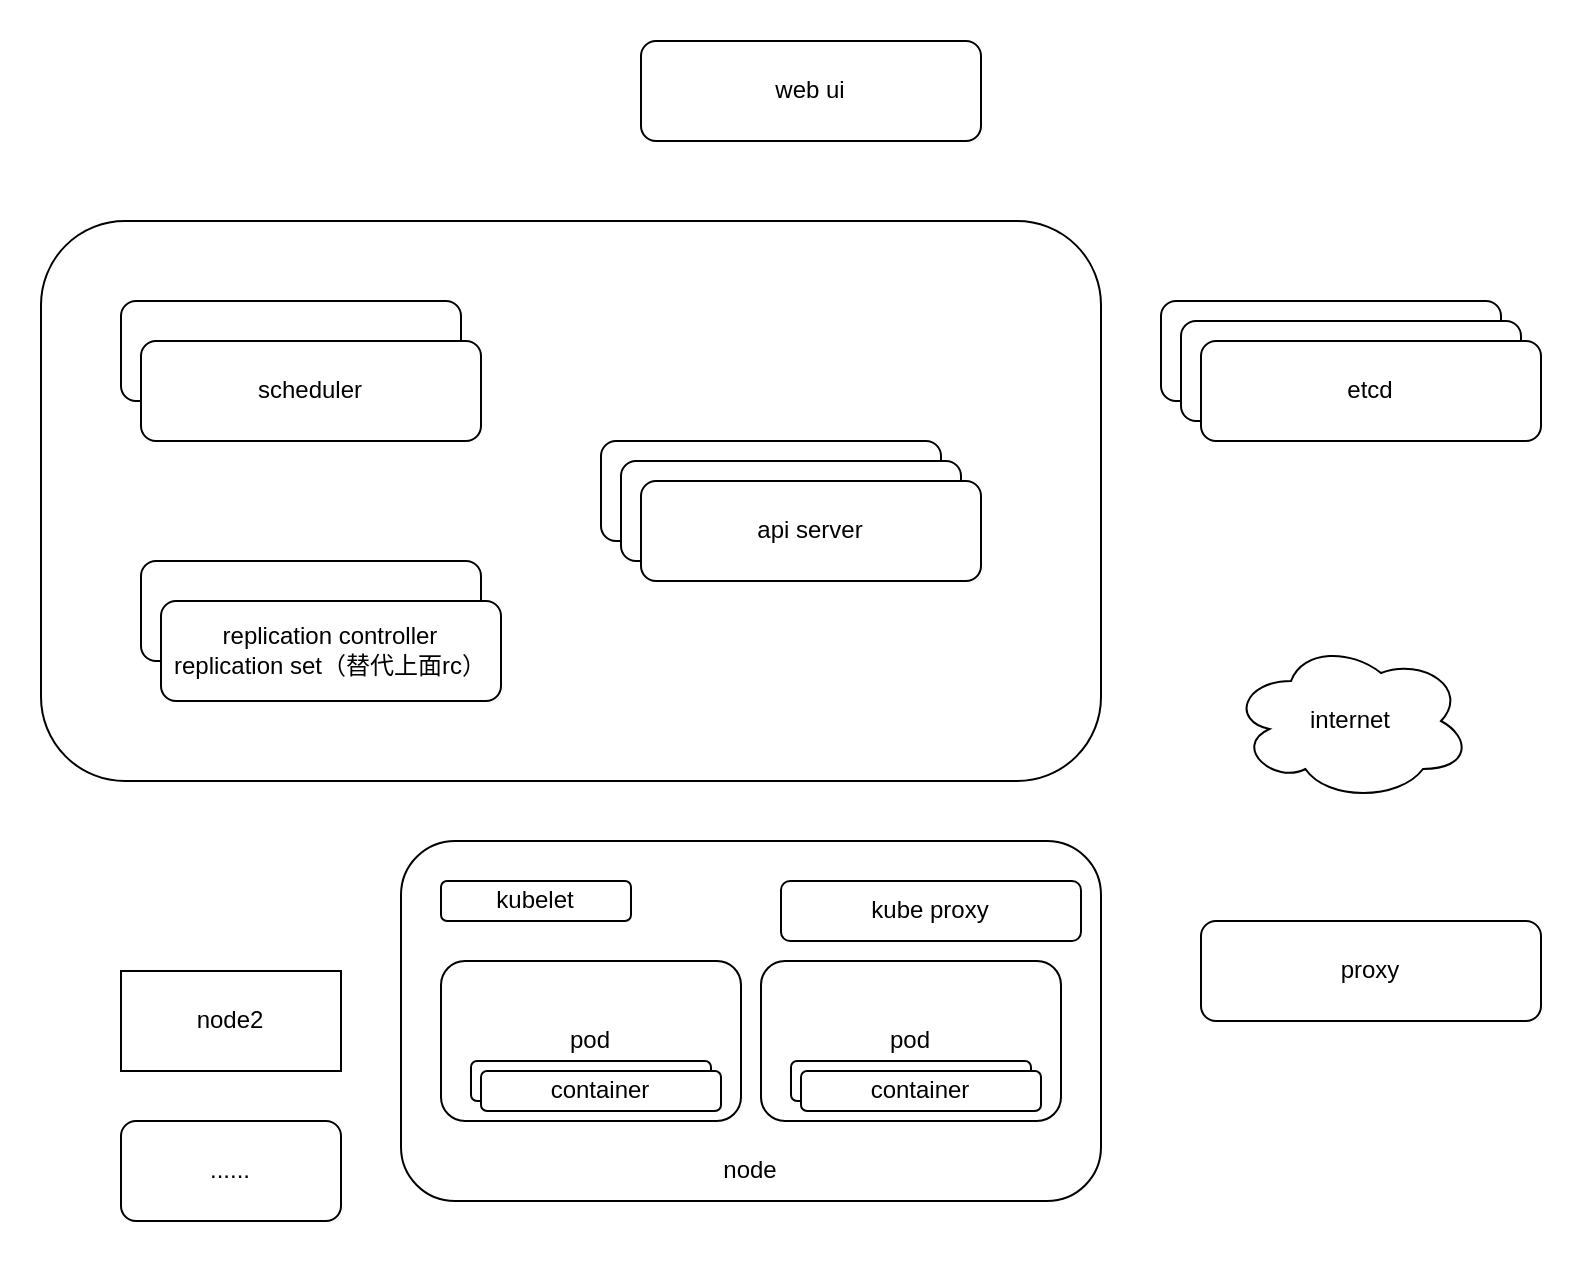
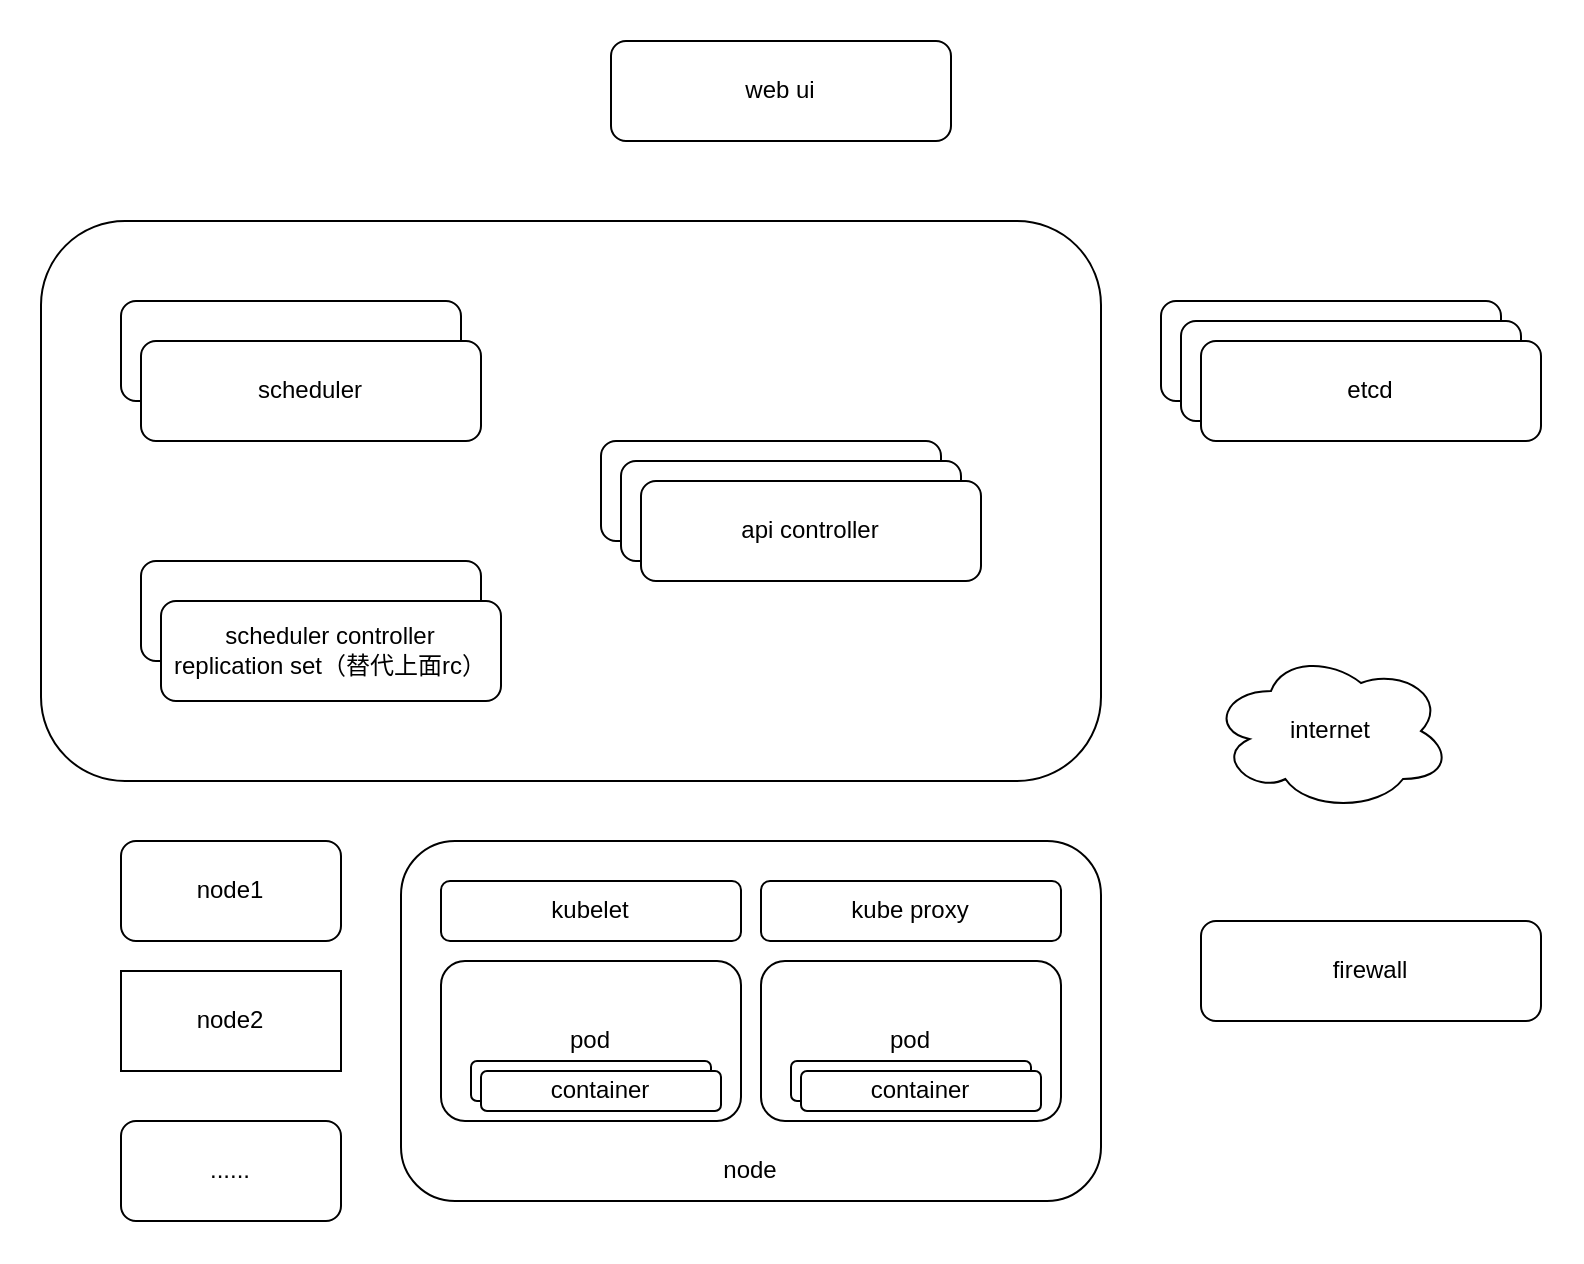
node "web ui": moved (811, 91) -> (781, 91)
node "api server": label "api server" -> "api controller"
node "replication controller replication set（替代上面rc）": label "replication controller replication set（替代上面rc）" -> "scheduler controller replication set（替代上面rc）"
node "internet": moved (1351, 721) -> (1331, 731)
node "node1": added
node "kubelet": size 190x40 -> 300x60
node "kube proxy": moved (931, 911) -> (911, 911)
node "proxy": label "proxy" -> "firewall"
